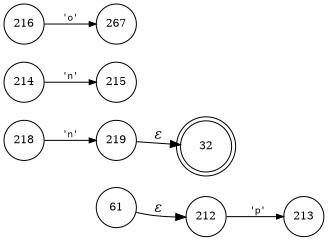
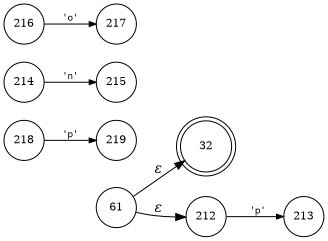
node "267": label "267" -> "217"
edge "218" -> "219": label "'n'" -> "'p'"
edge "219" -> "32": now "61" -> "32"
